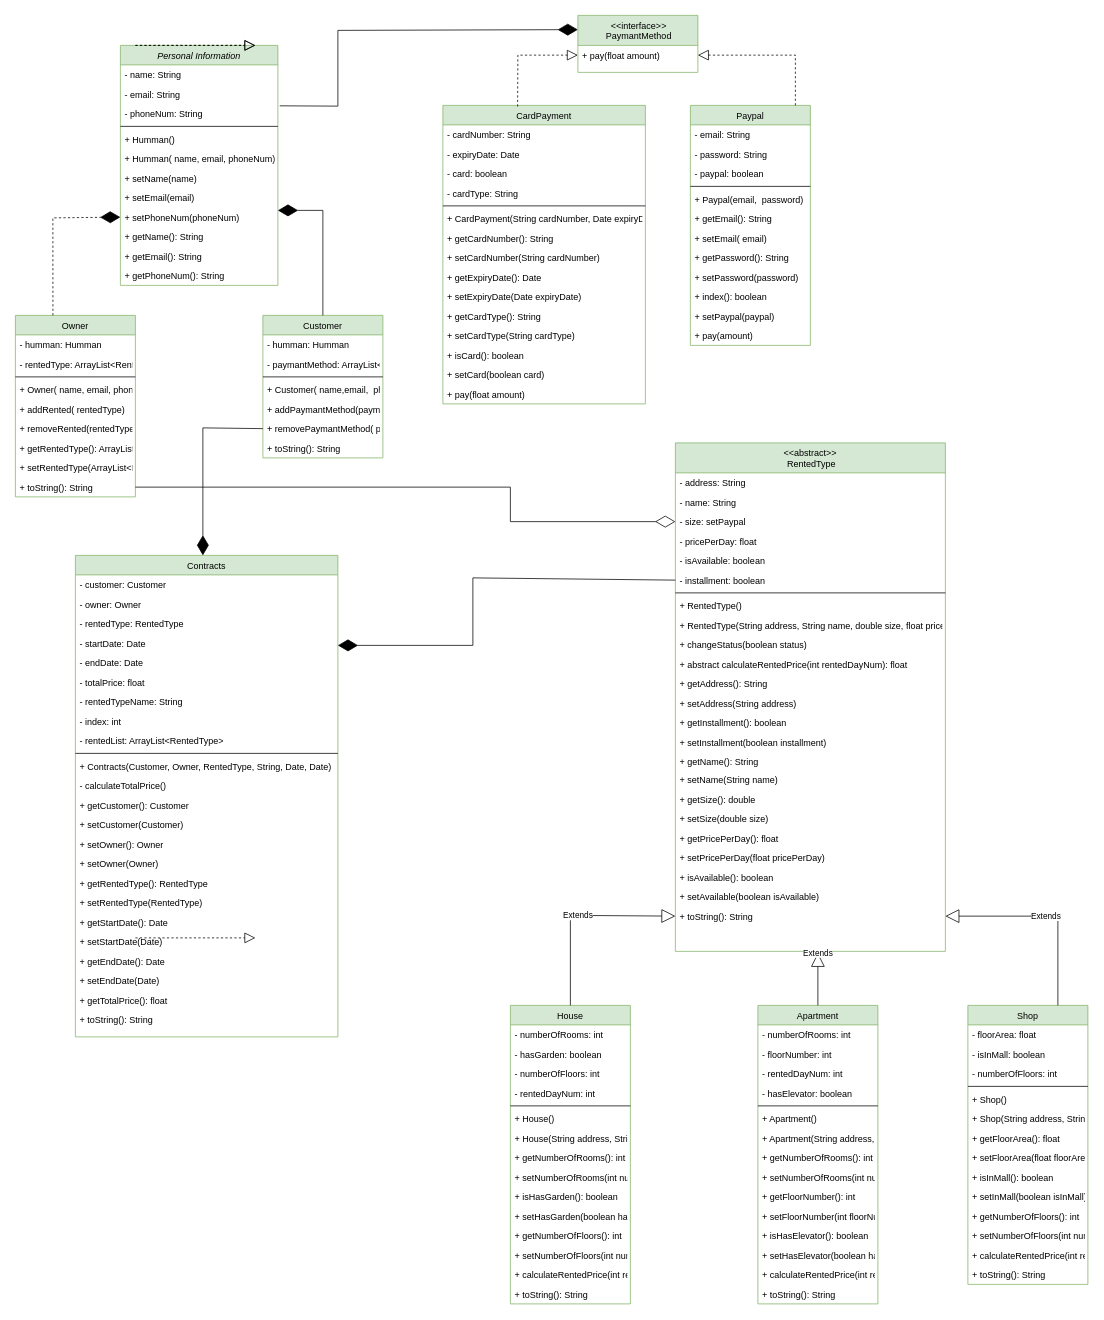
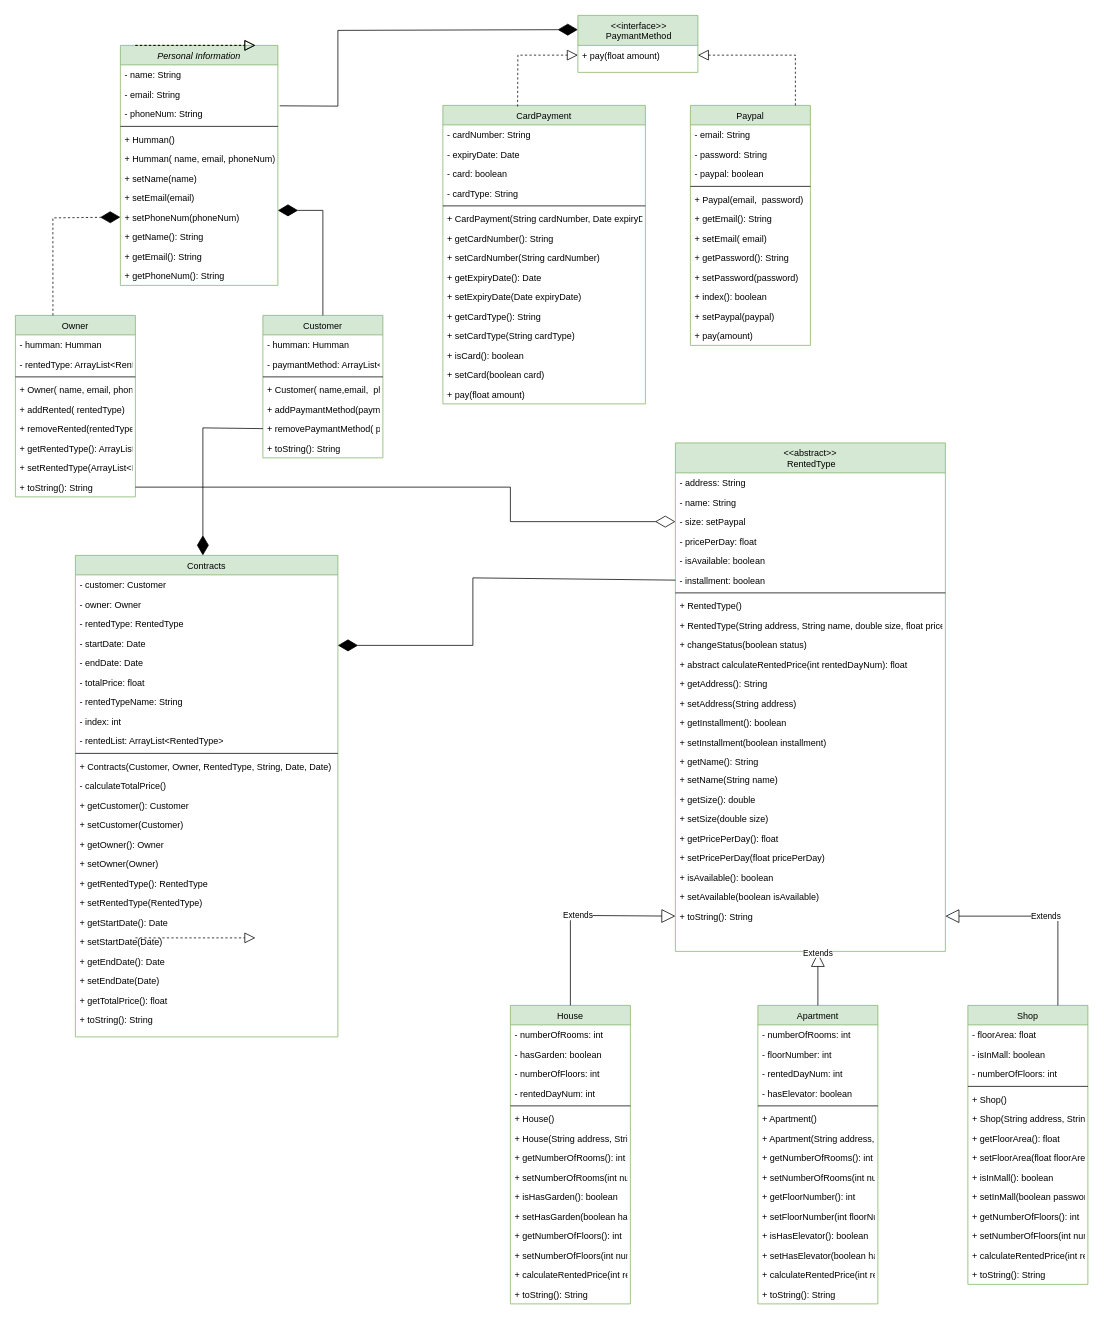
node "+ setOwner(): Owner": label "+ setOwner(): Owner" -> "+ getOwner(): Owner"
node "+ setInMall(boolean isInMall)": label "+ setInMall(boolean isInMall)" -> "+ setInMall(boolean password)"
